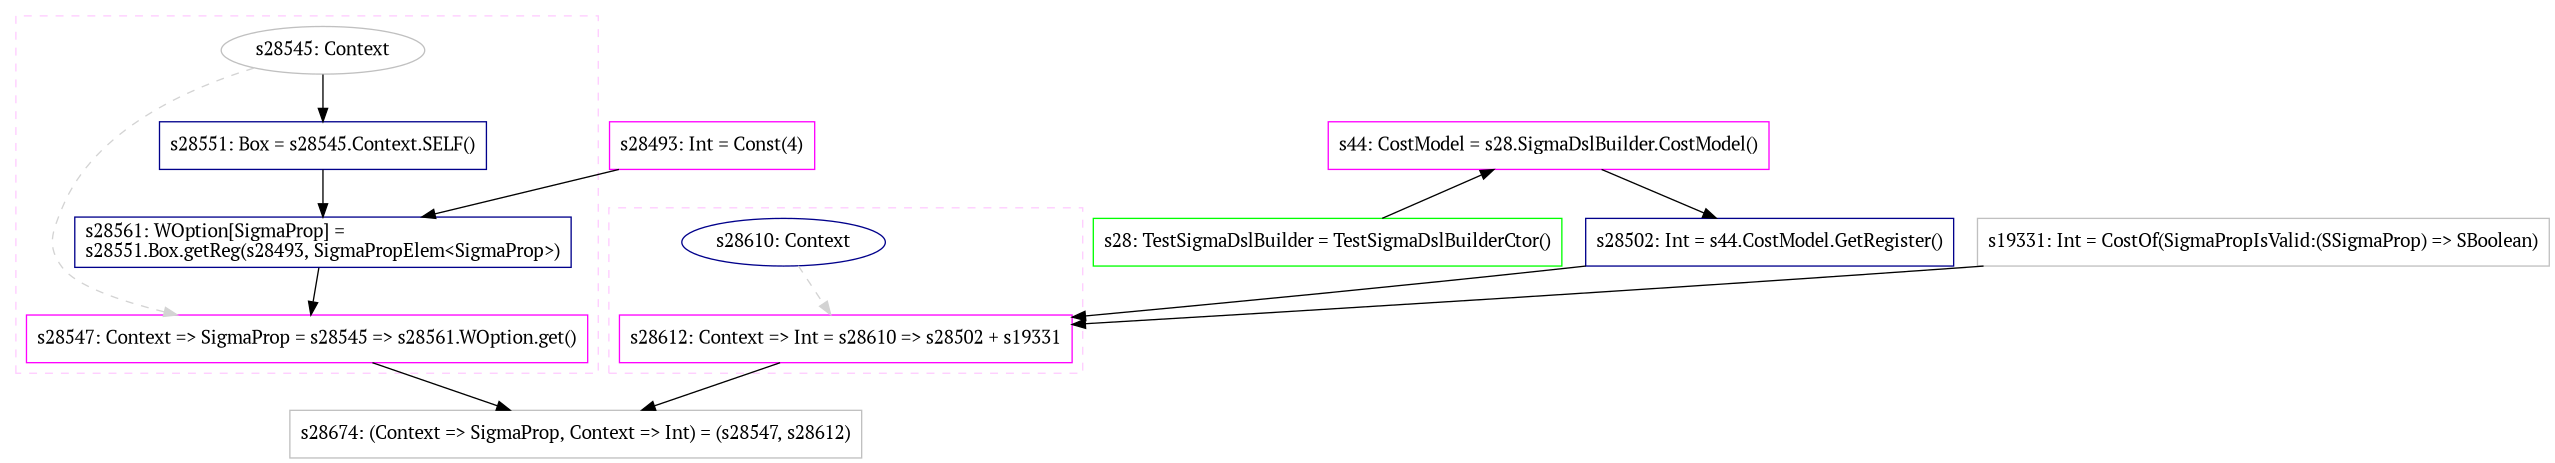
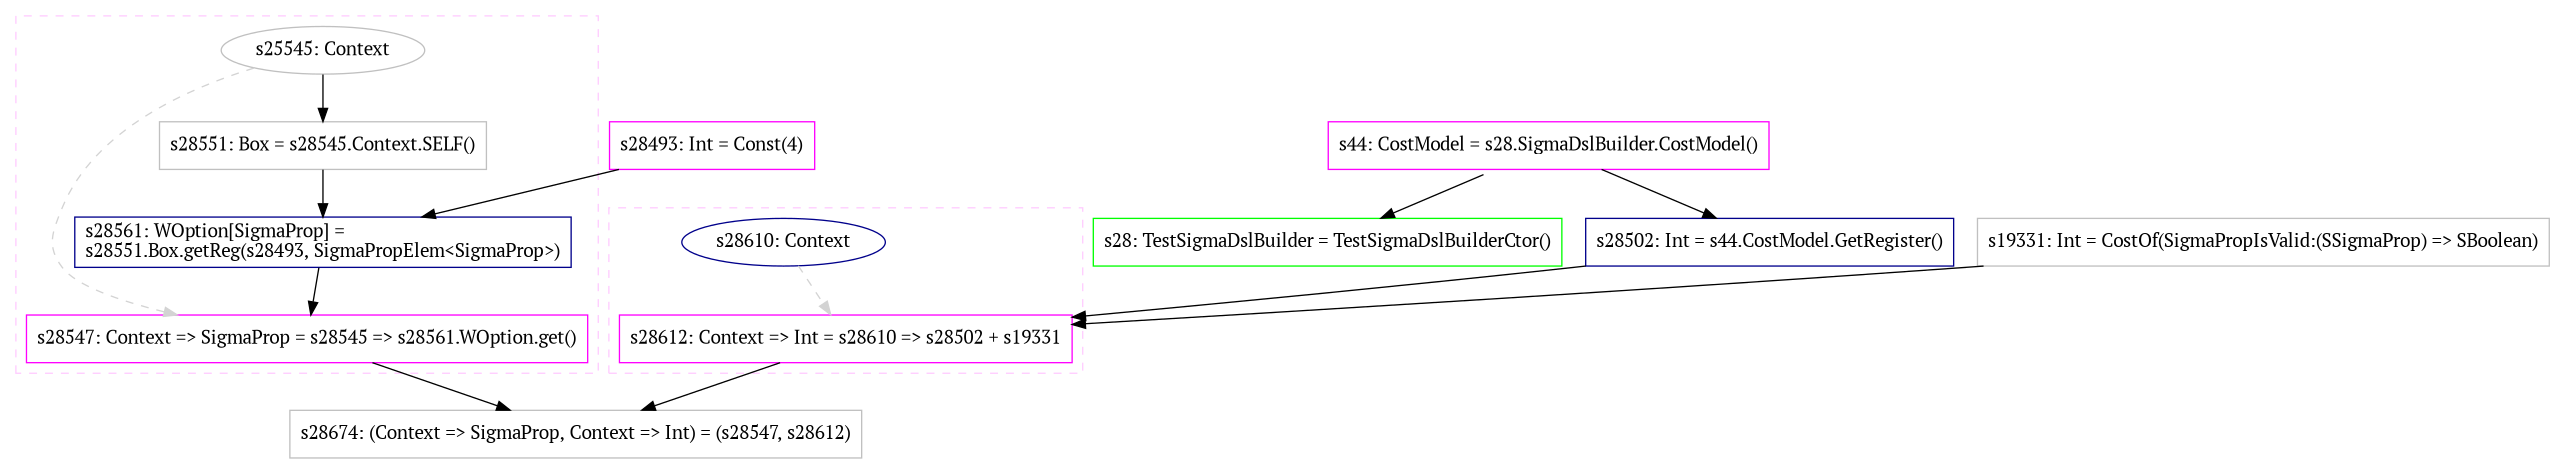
node "s28545: Context": label "s28545: Context" -> "s25545: Context"
node "s28551: Box = s28545.Context.SELF()": color darkblue -> gray
edge "s28: TestSigmaDslBuilder = TestSigmaDslBuilderCtor()" -> "s44: CostModel = s28.SigmaDslBuilder.CostModel()": reversed
